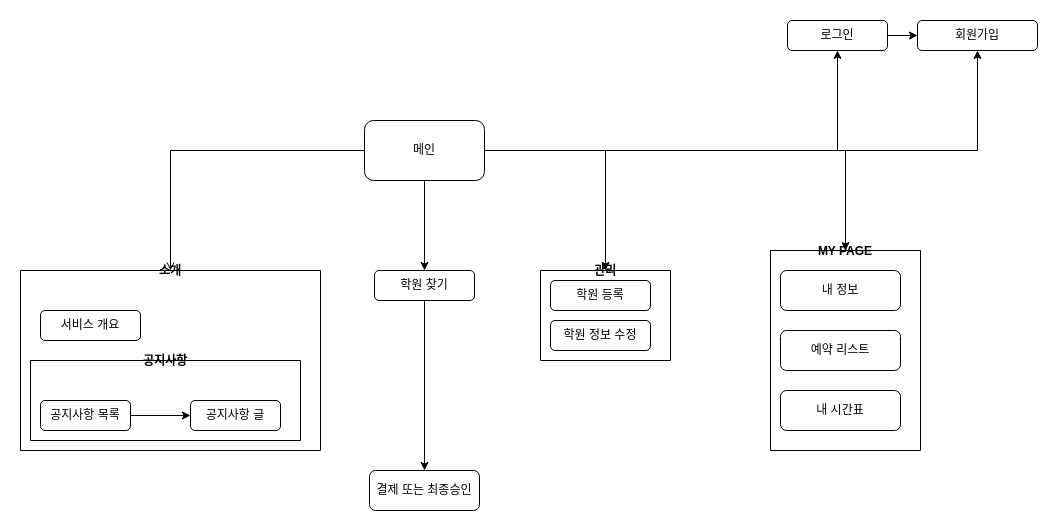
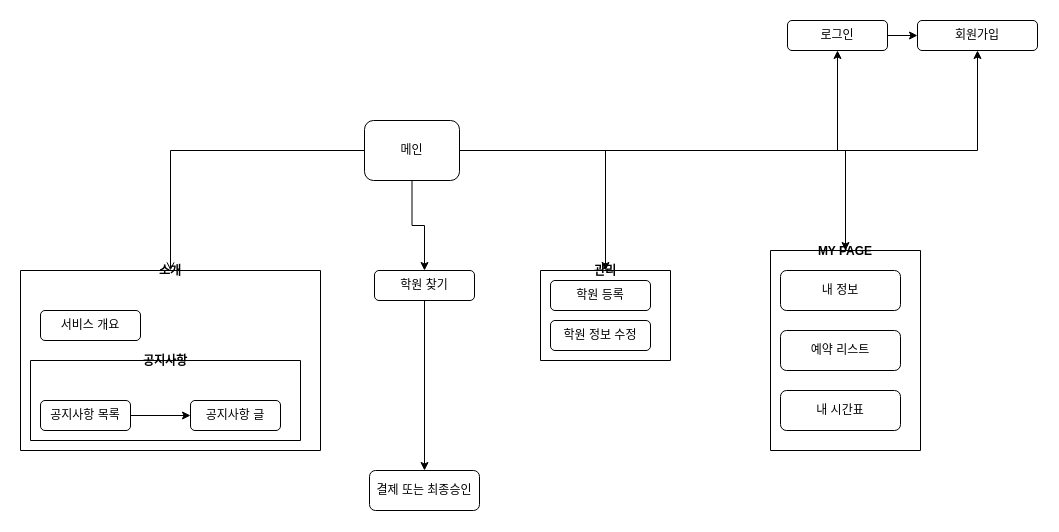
node "메인": size 120x60 -> 95x60
